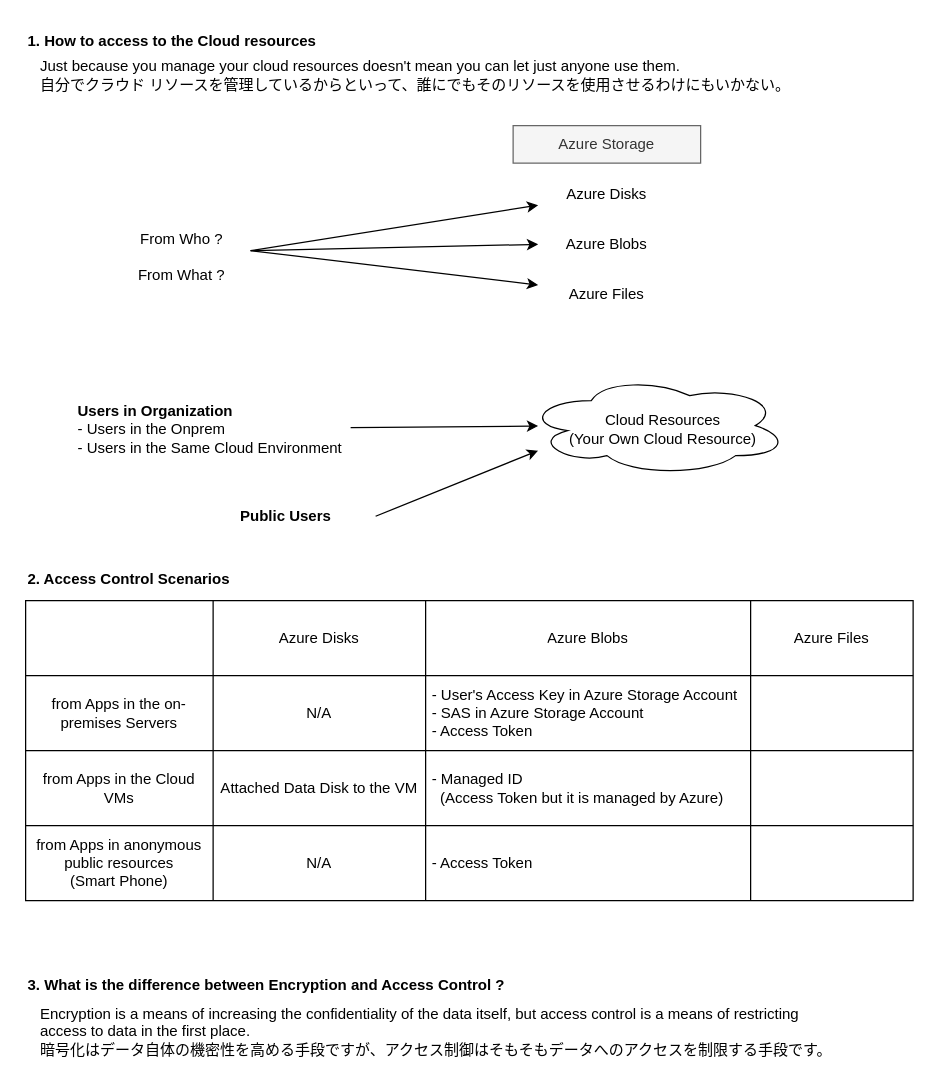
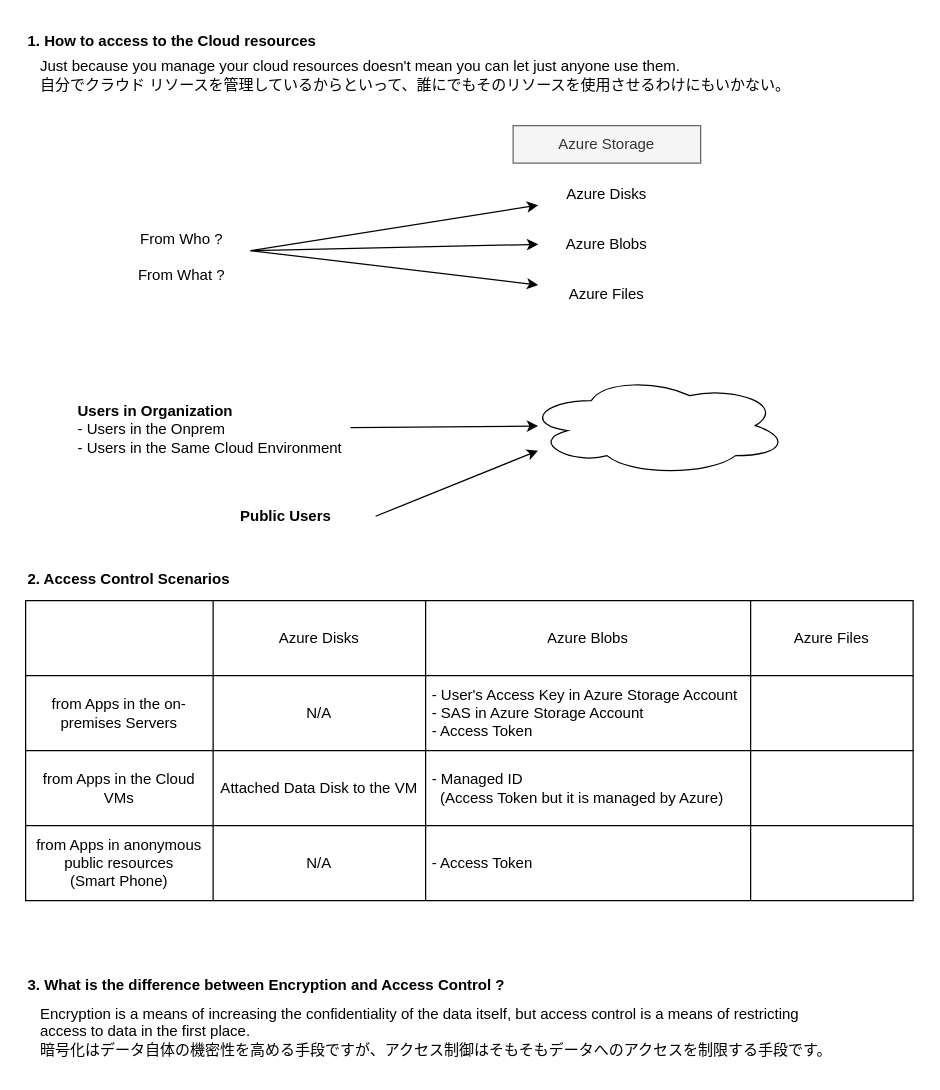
node "Cloud Resources (Your Own Cloud Resource)": removed
